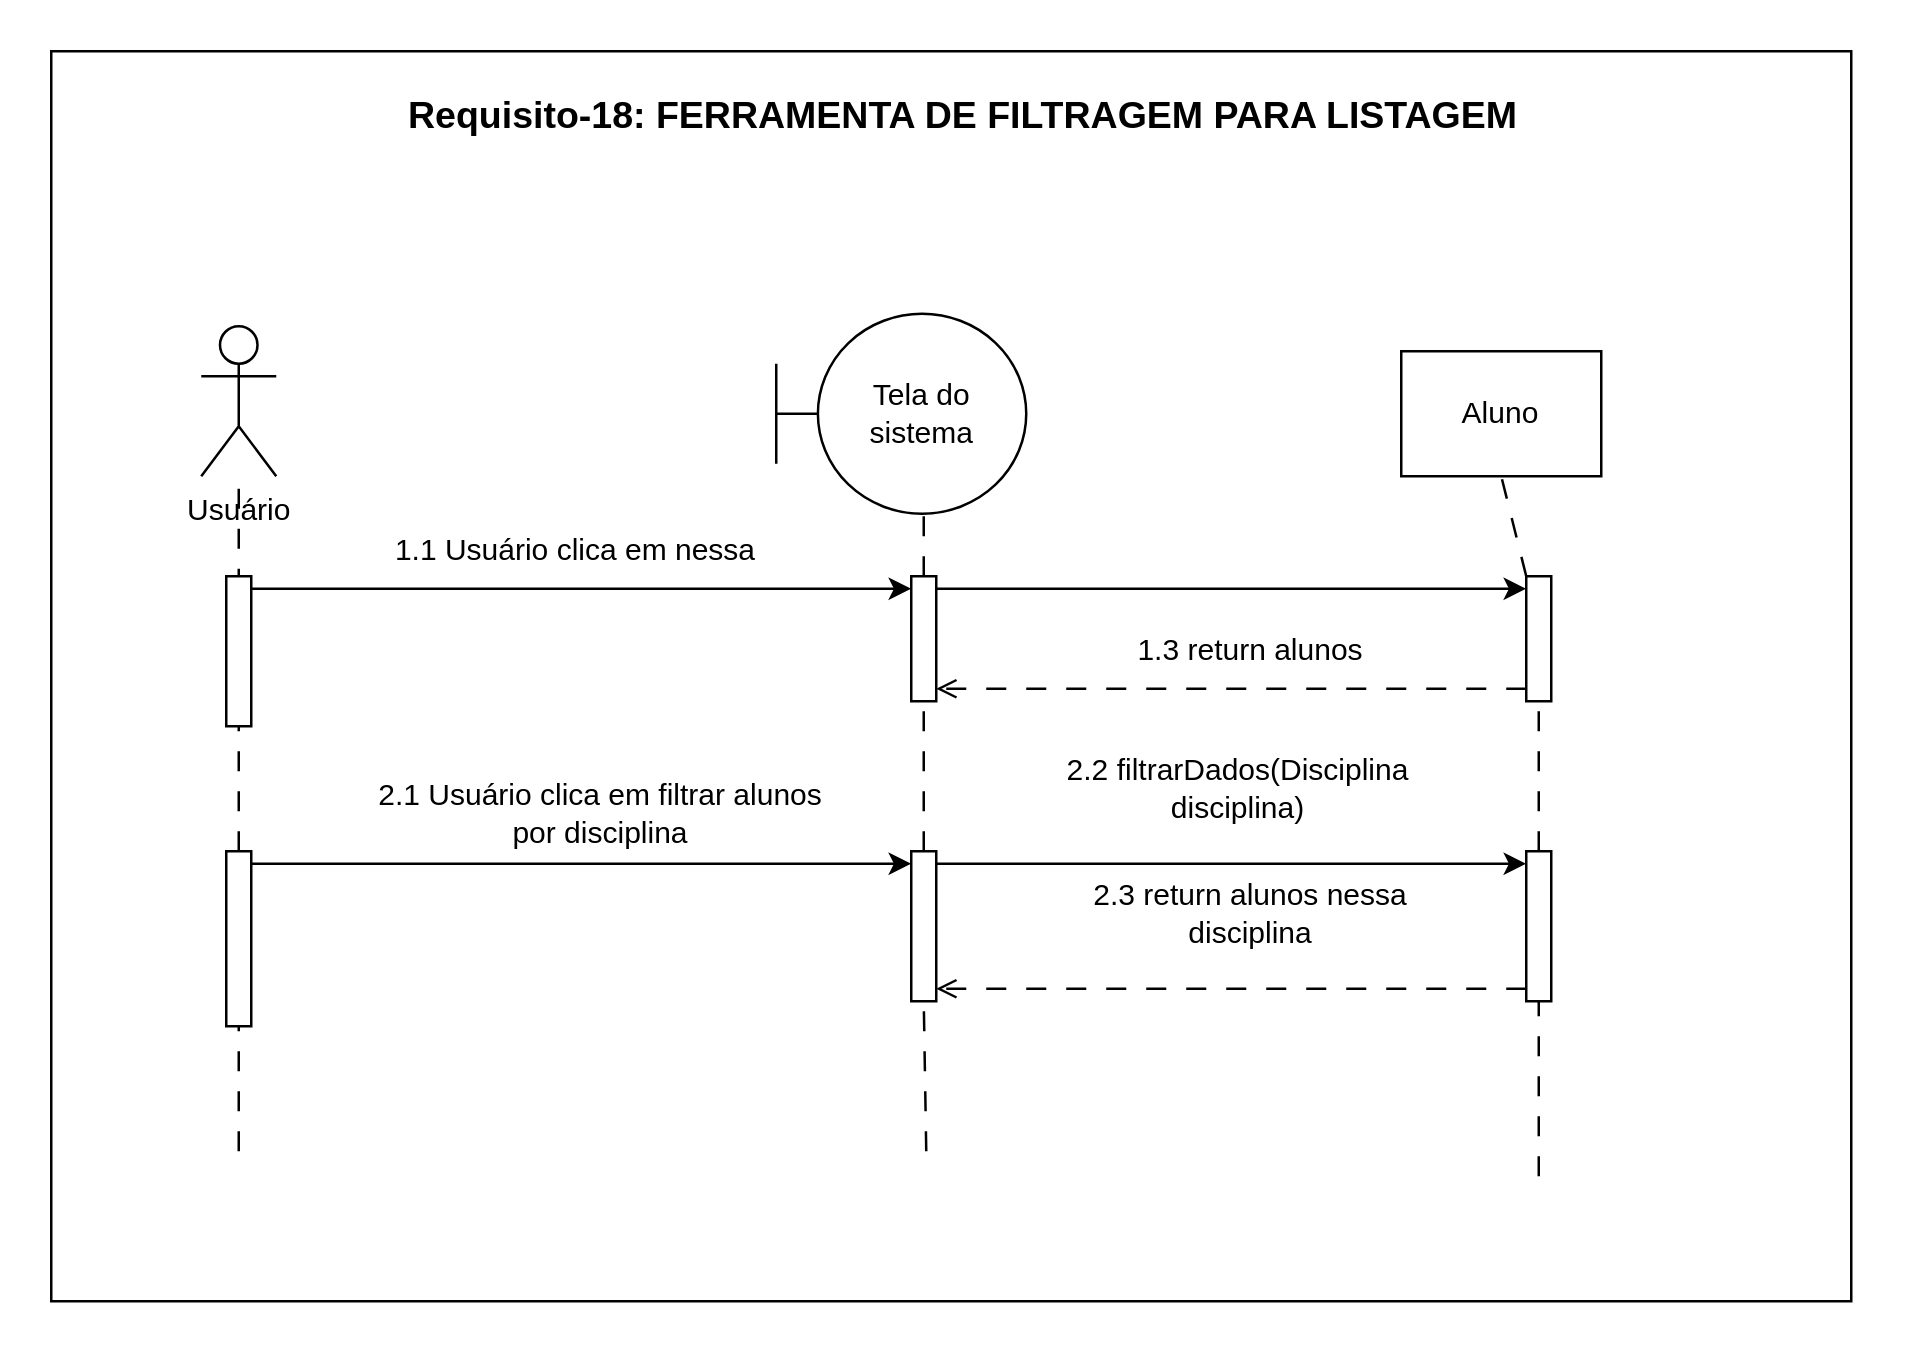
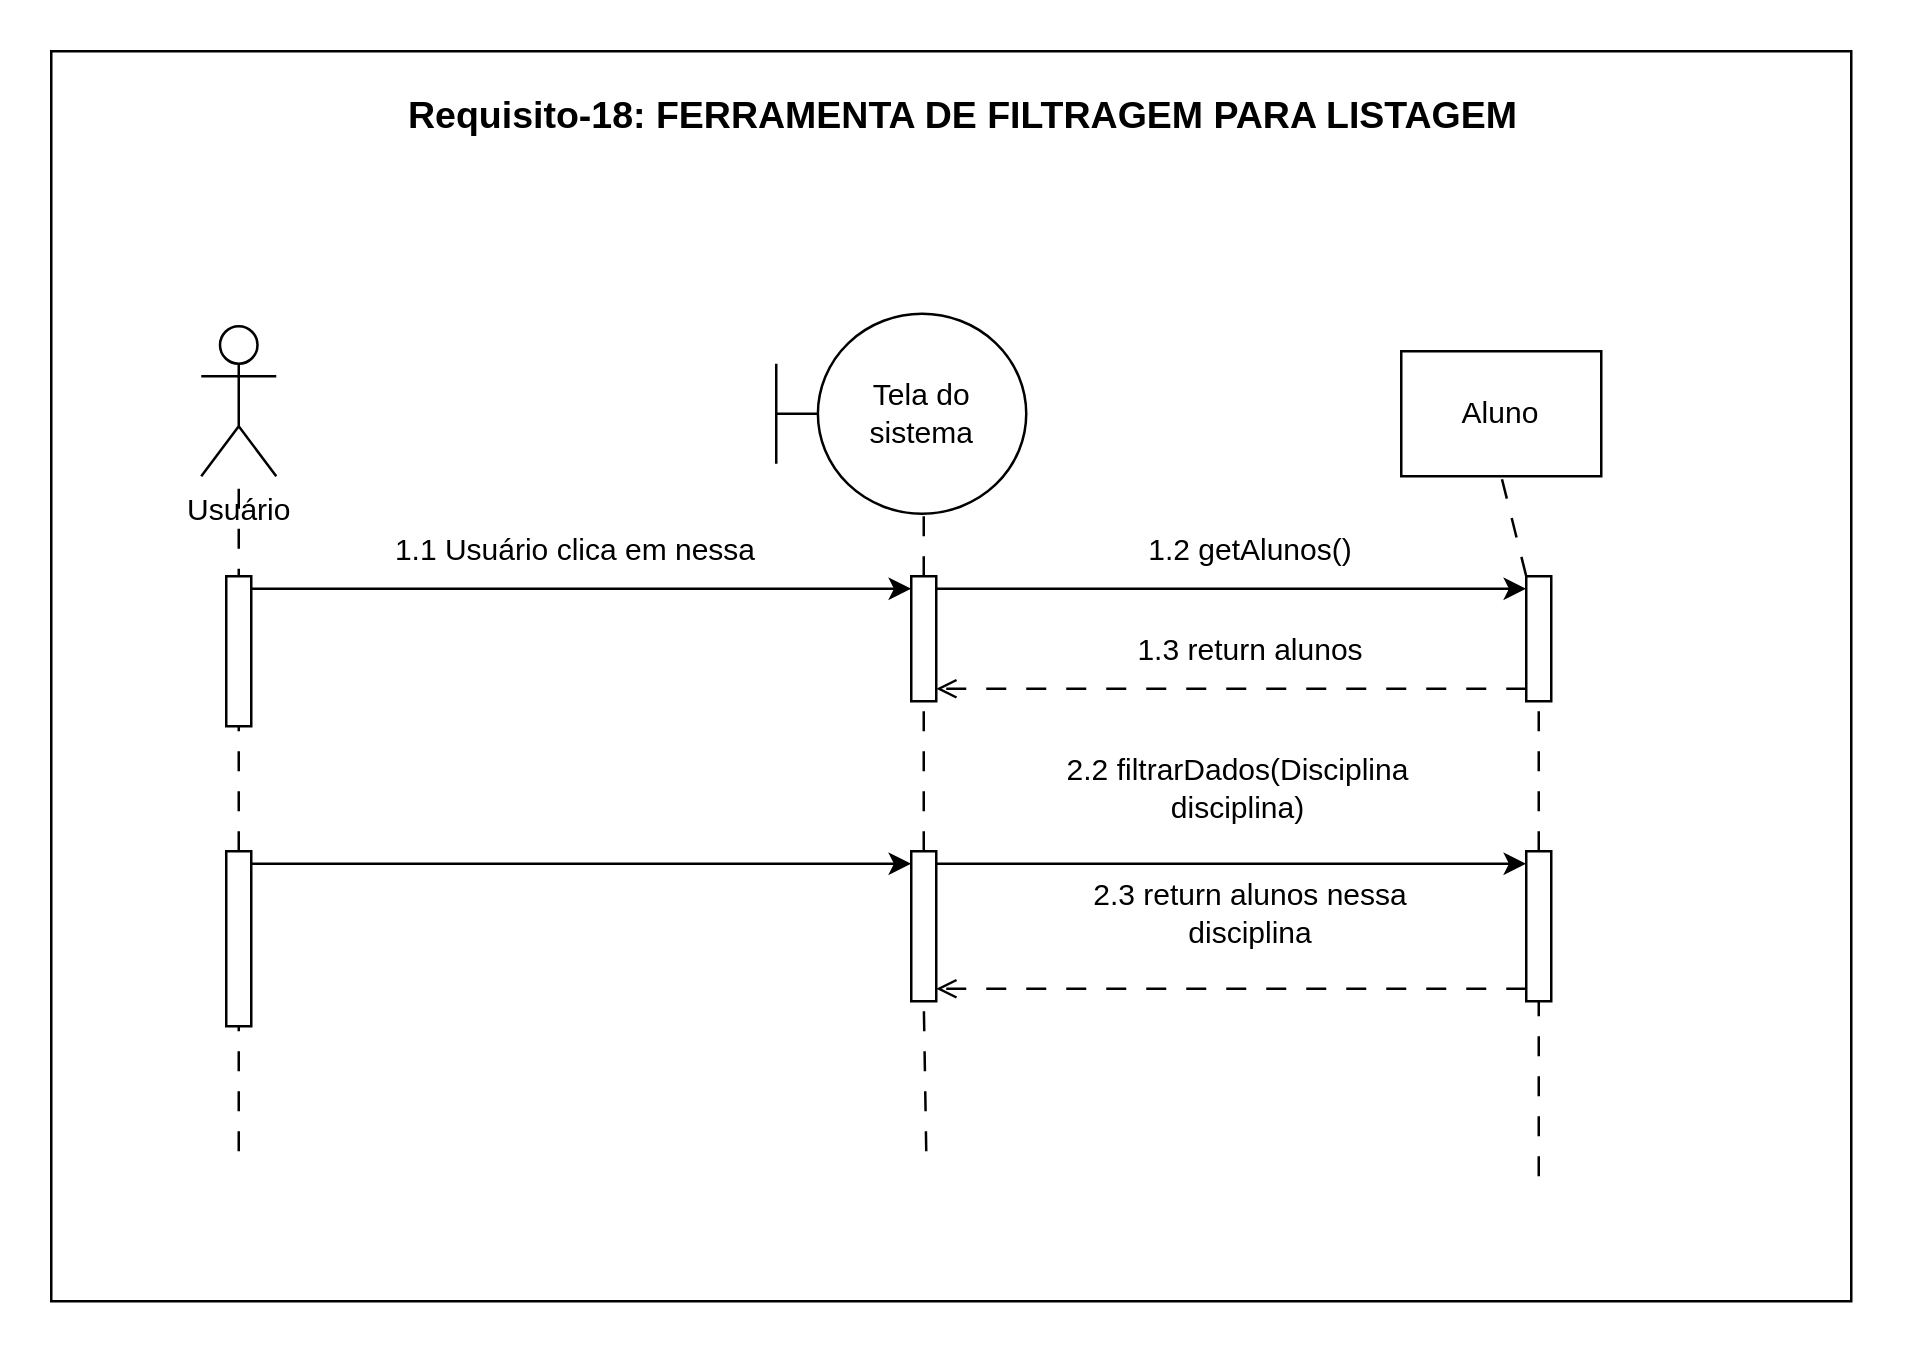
node "1.2 getAlunos()": added
node "2.1 Usuário clica em filtrar alunos por disciplina": removed
